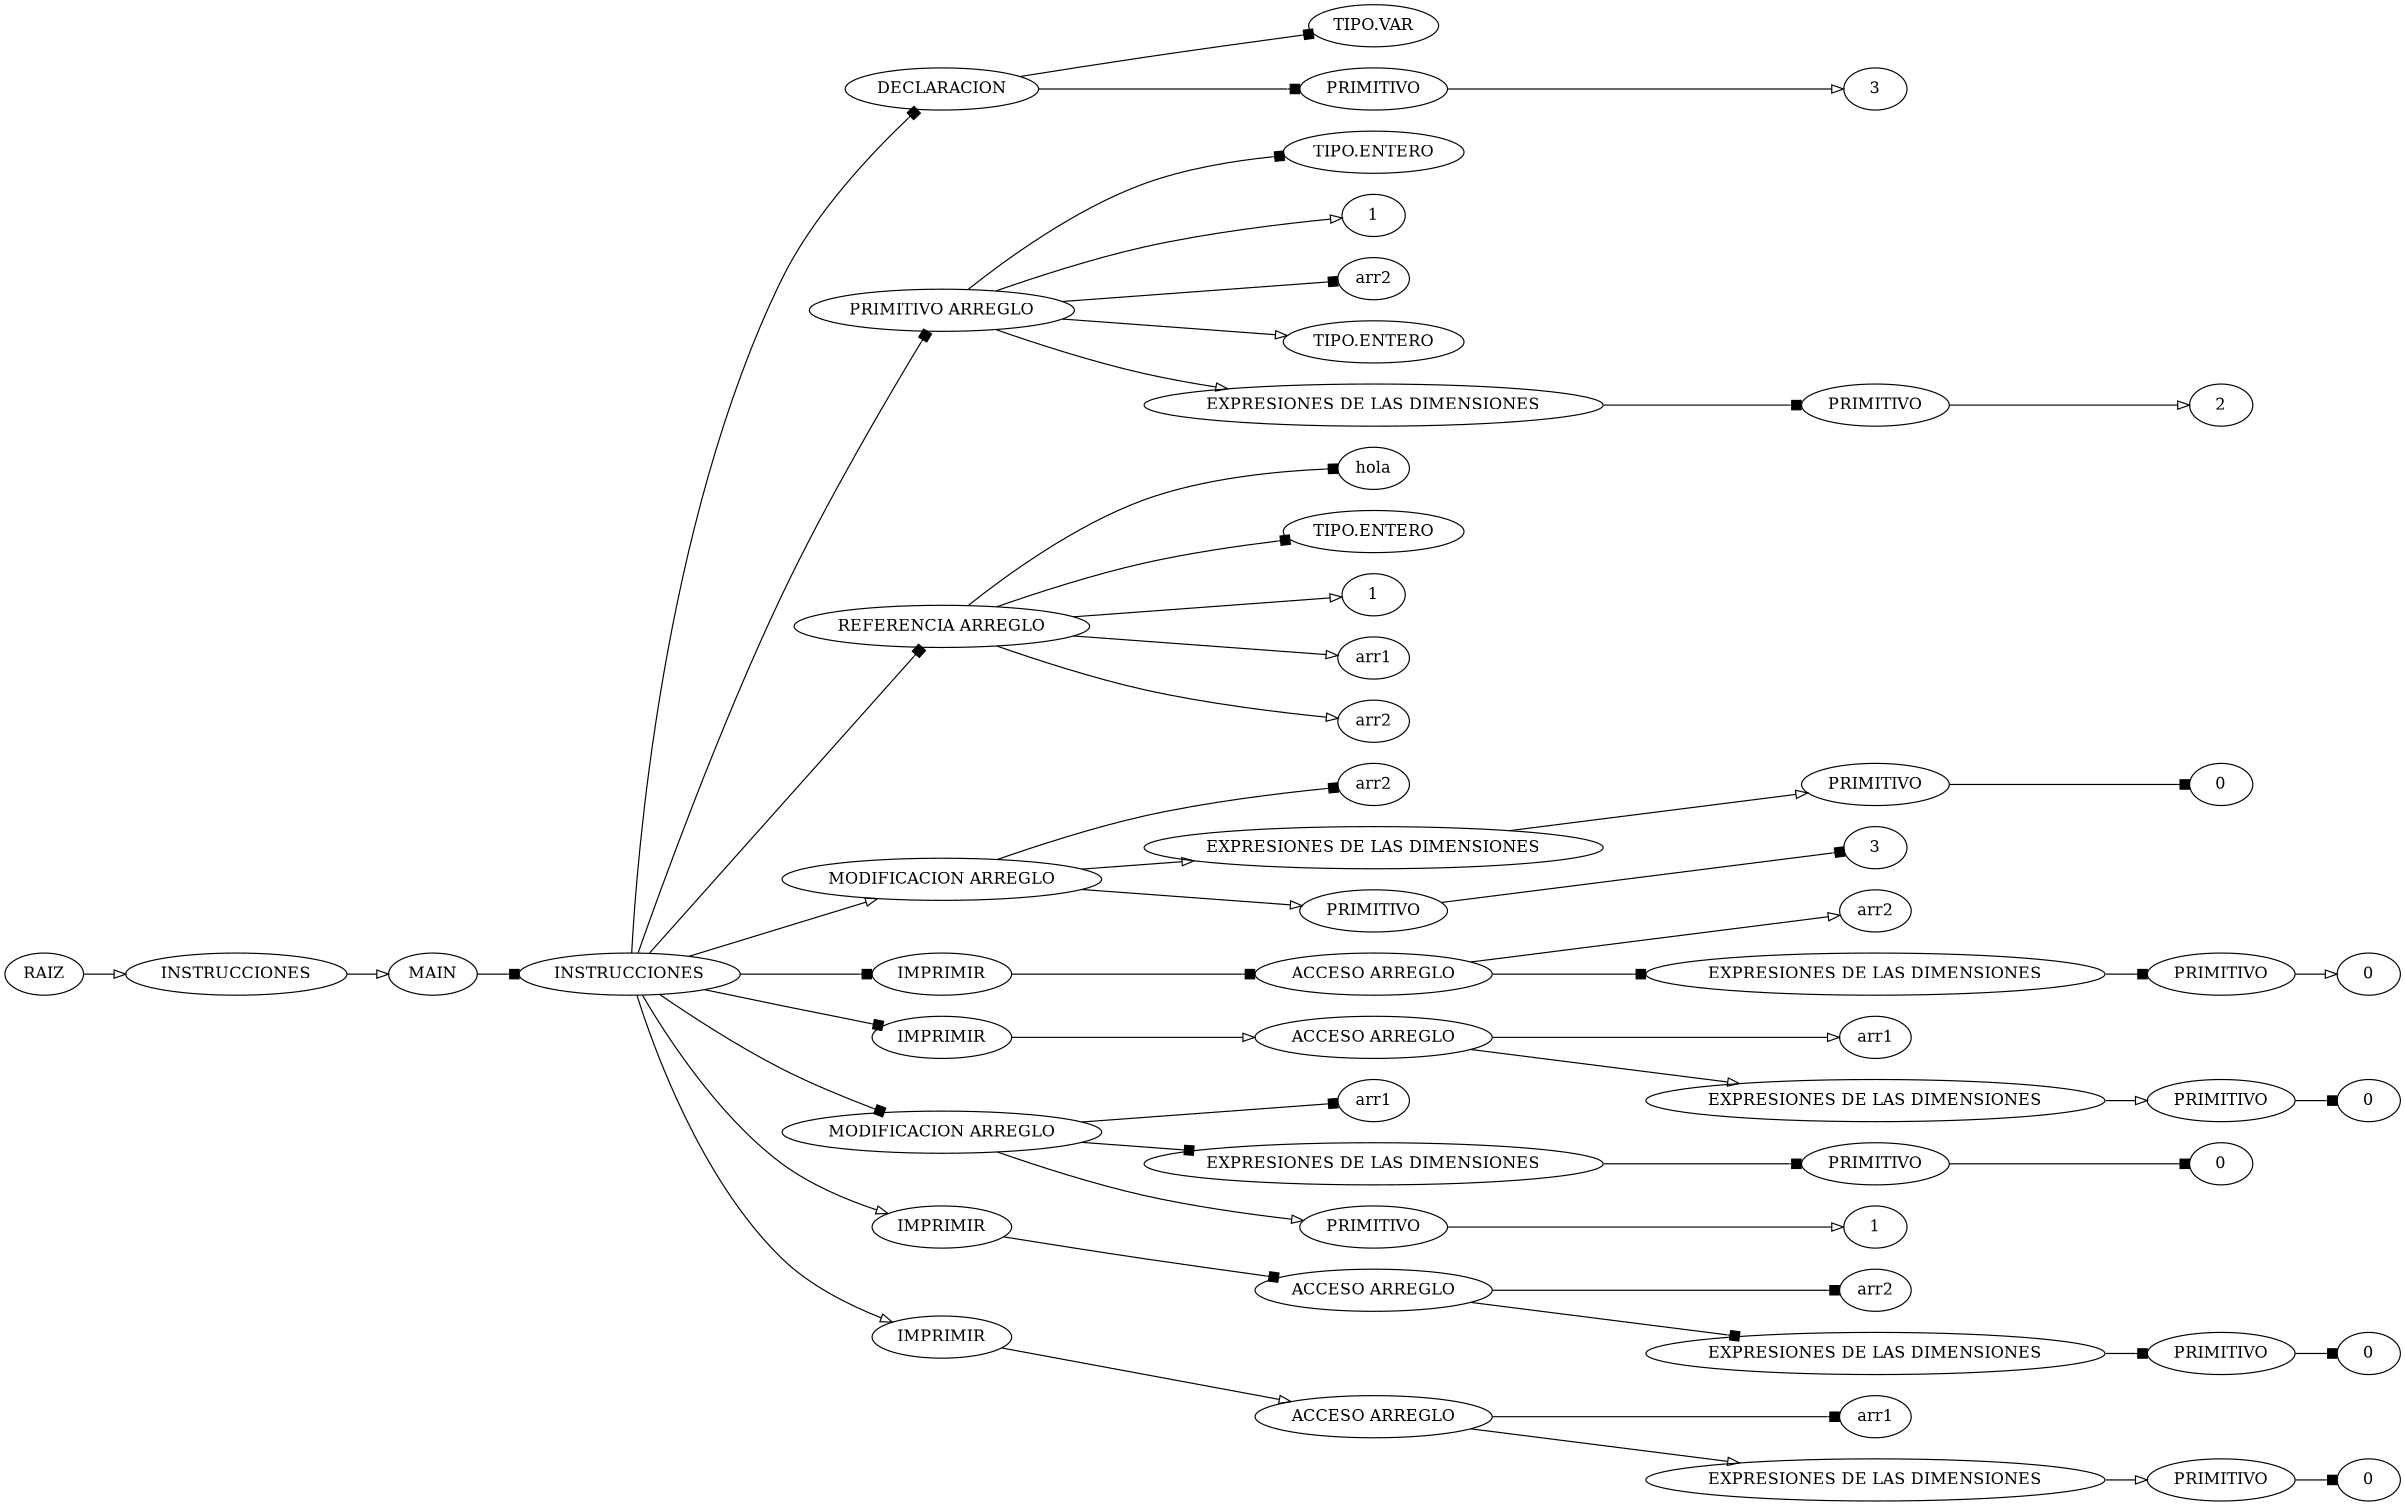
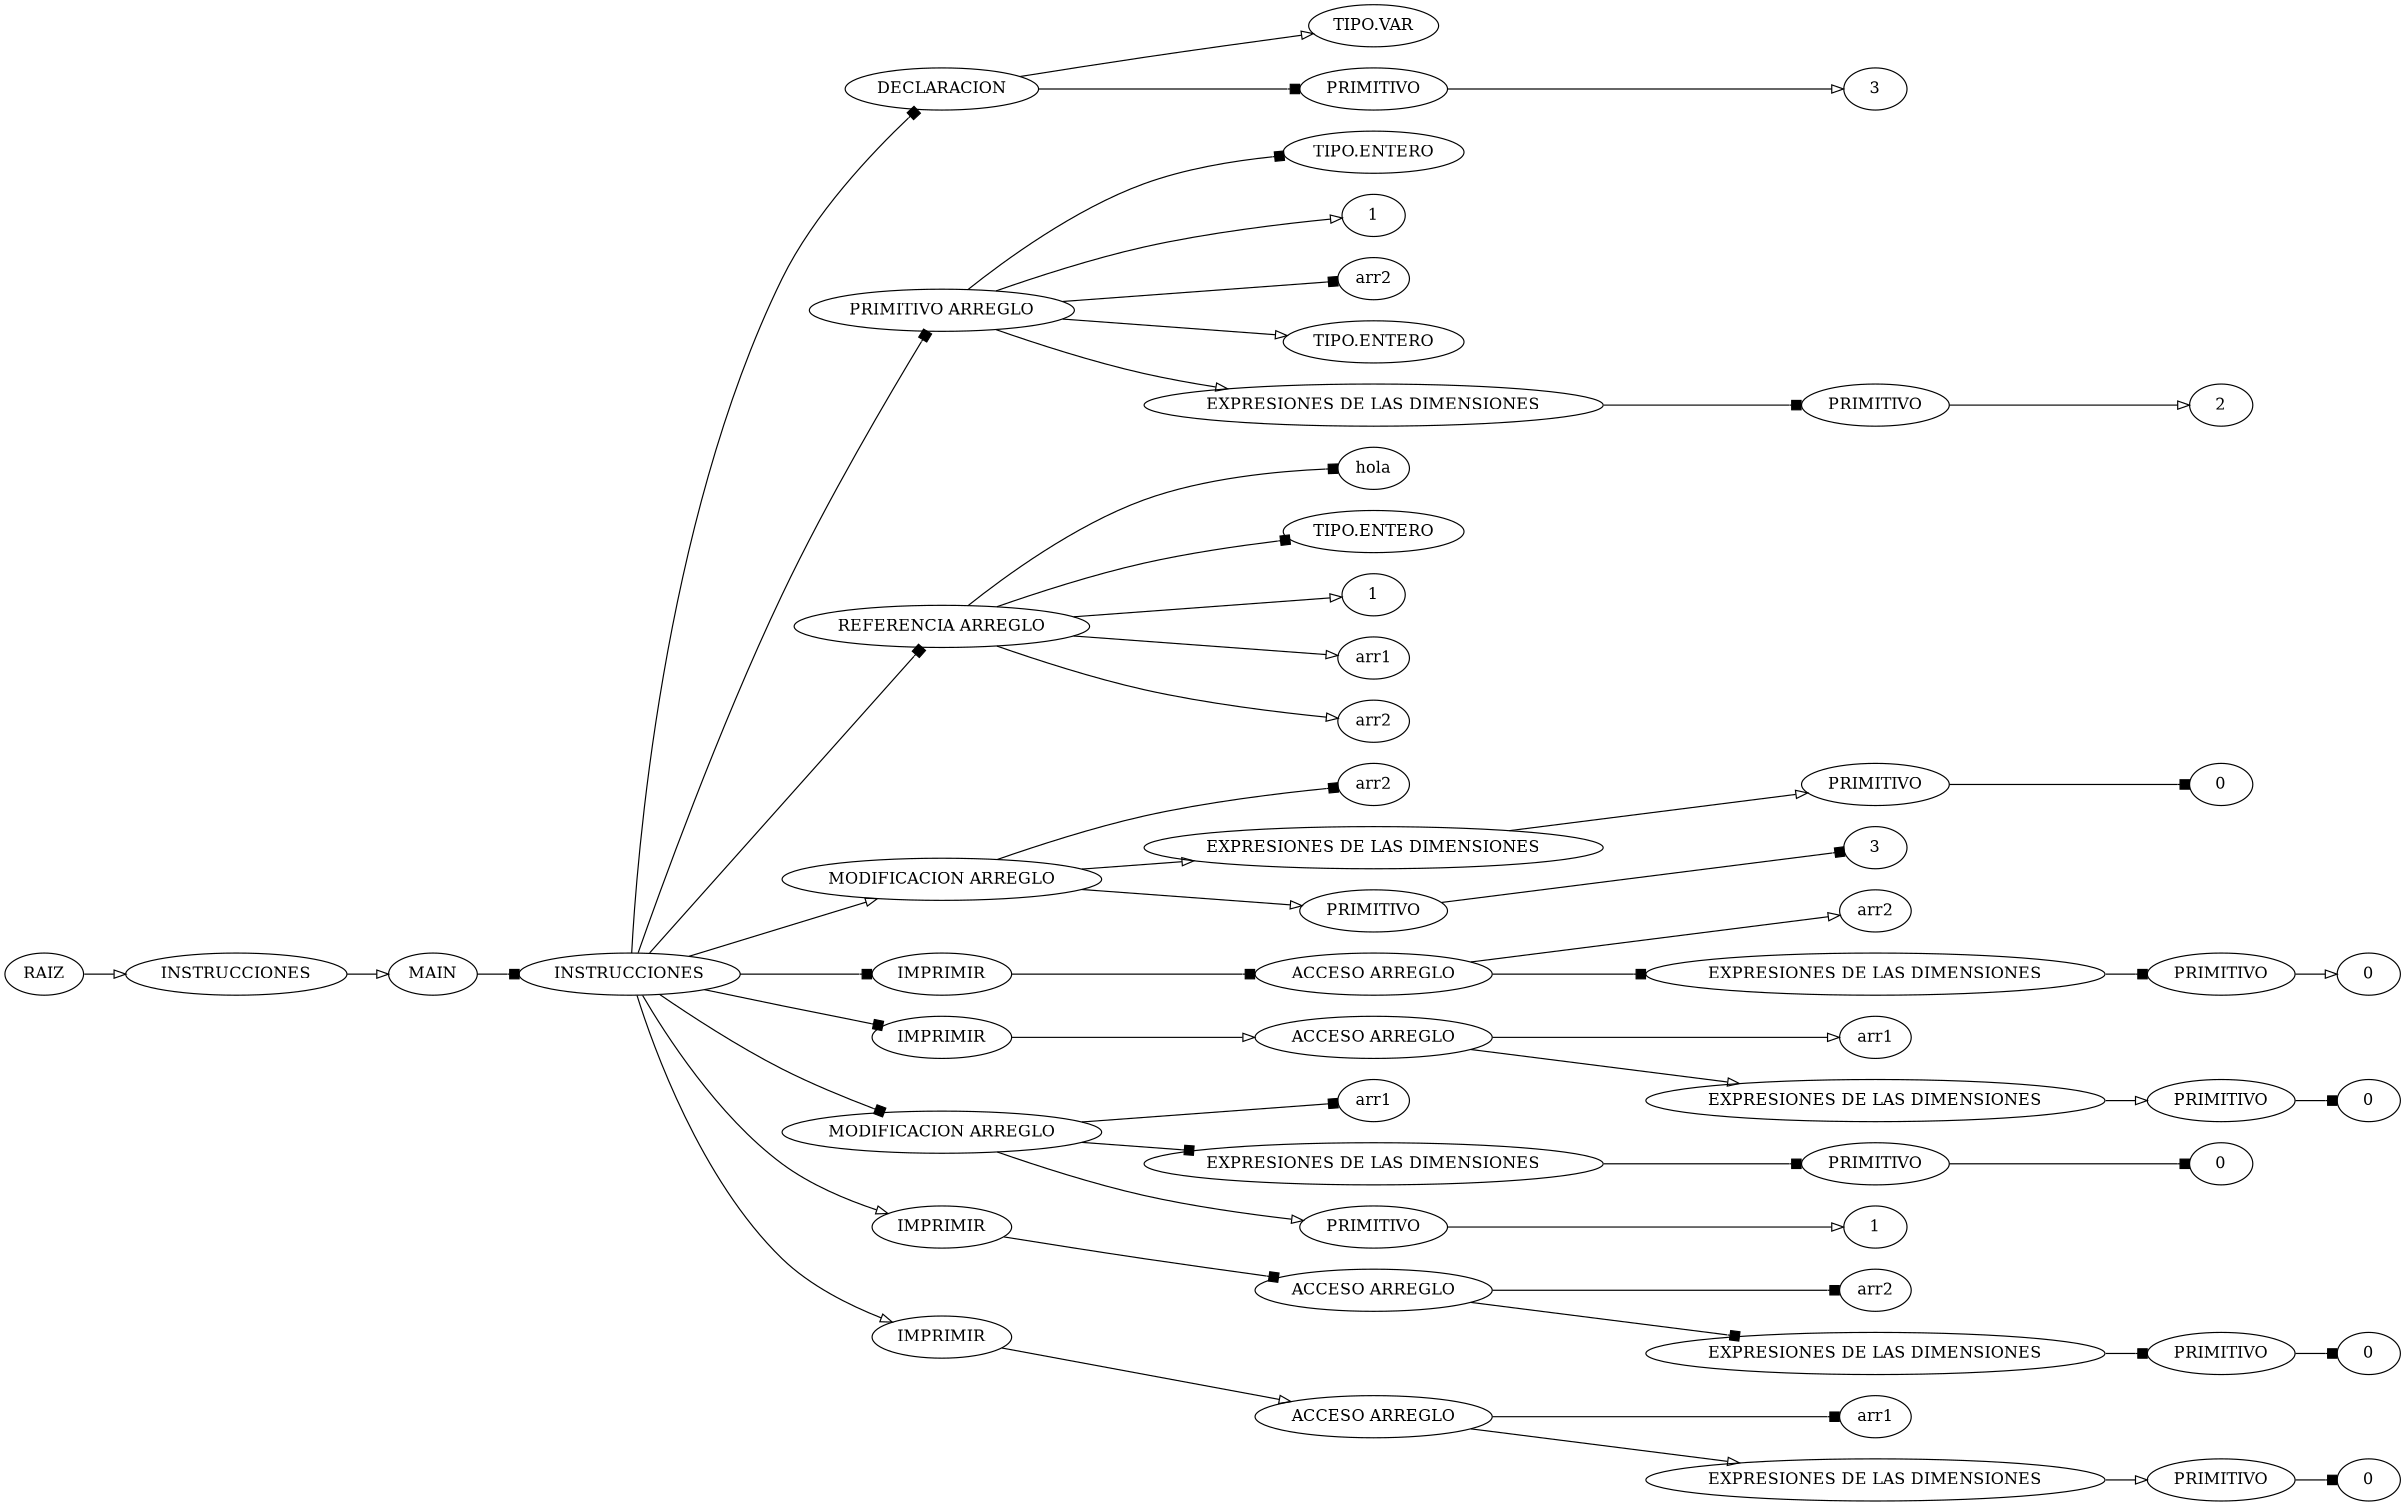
edge "DECLARACION" -> "TIPO.VAR": arrowhead box -> onormal
